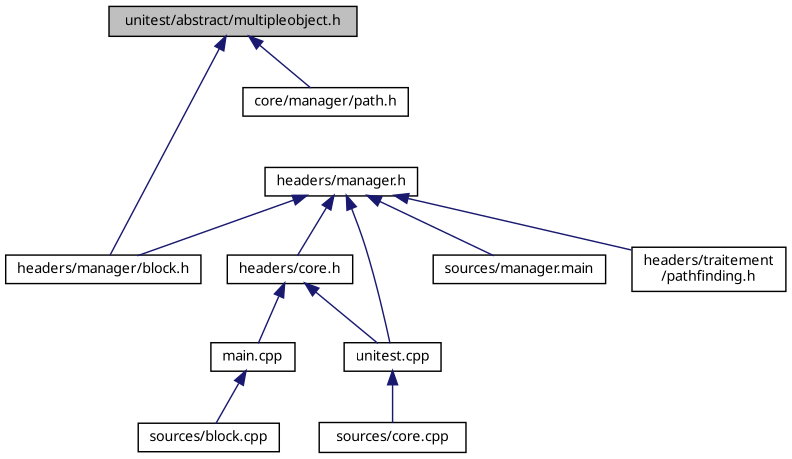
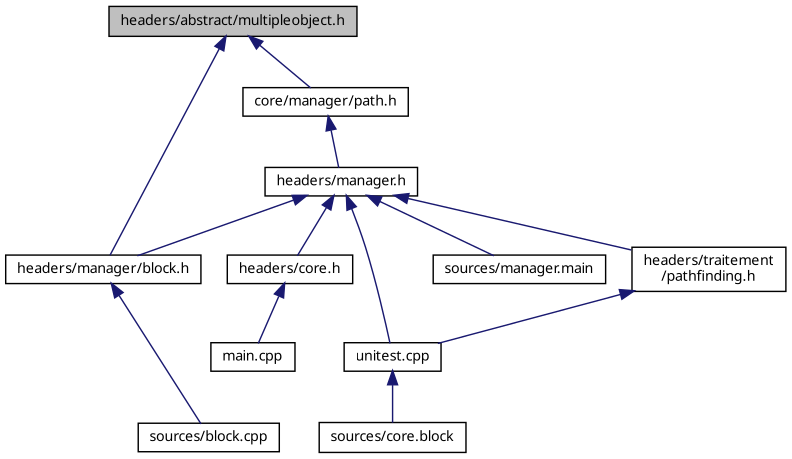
node "unitest/abstract/multipleobject.h": label "unitest/abstract/multipleobject.h" -> "headers/abstract/multipleobject.h"
edge "headers/manager.h" -> "core/manager/path.h": added
edge "unitest.cpp" -> "headers/core.h": now "unitest.cpp" -> "headers/traitement /pathfinding.h"
edge "sources/block.cpp" -> "main.cpp": now "sources/block.cpp" -> "headers/manager/block.h"
node "sources/core.cpp": label "sources/core.cpp" -> "sources/core.block"
